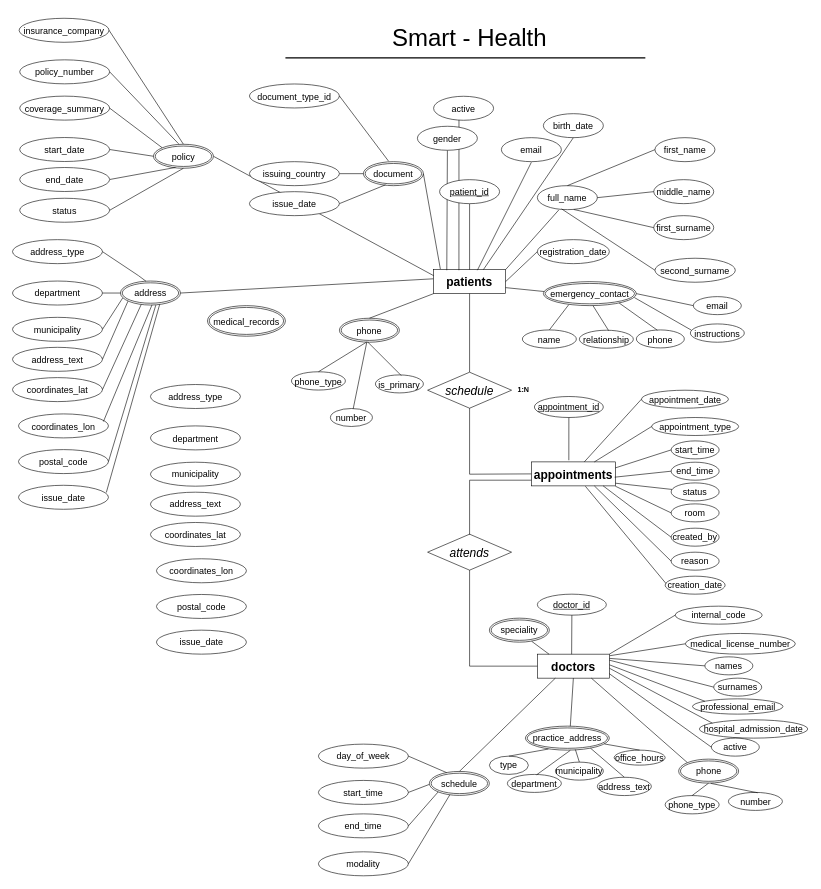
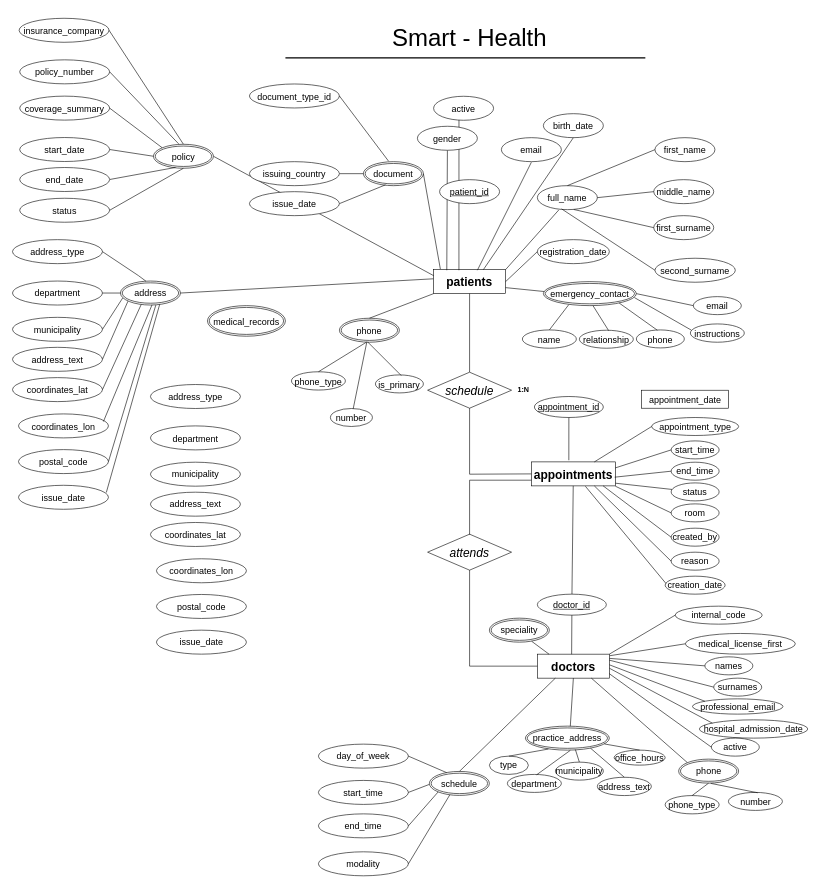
edge "patient_id" -- "patients": removed
node "appointment_date": shape ellipse -> rectangle
edge "appointment_date" -- "appointments": now "doctor_id" -- "appointments"
node "medical_license_number": label "medical_license_number" -> "medical_license_first"
